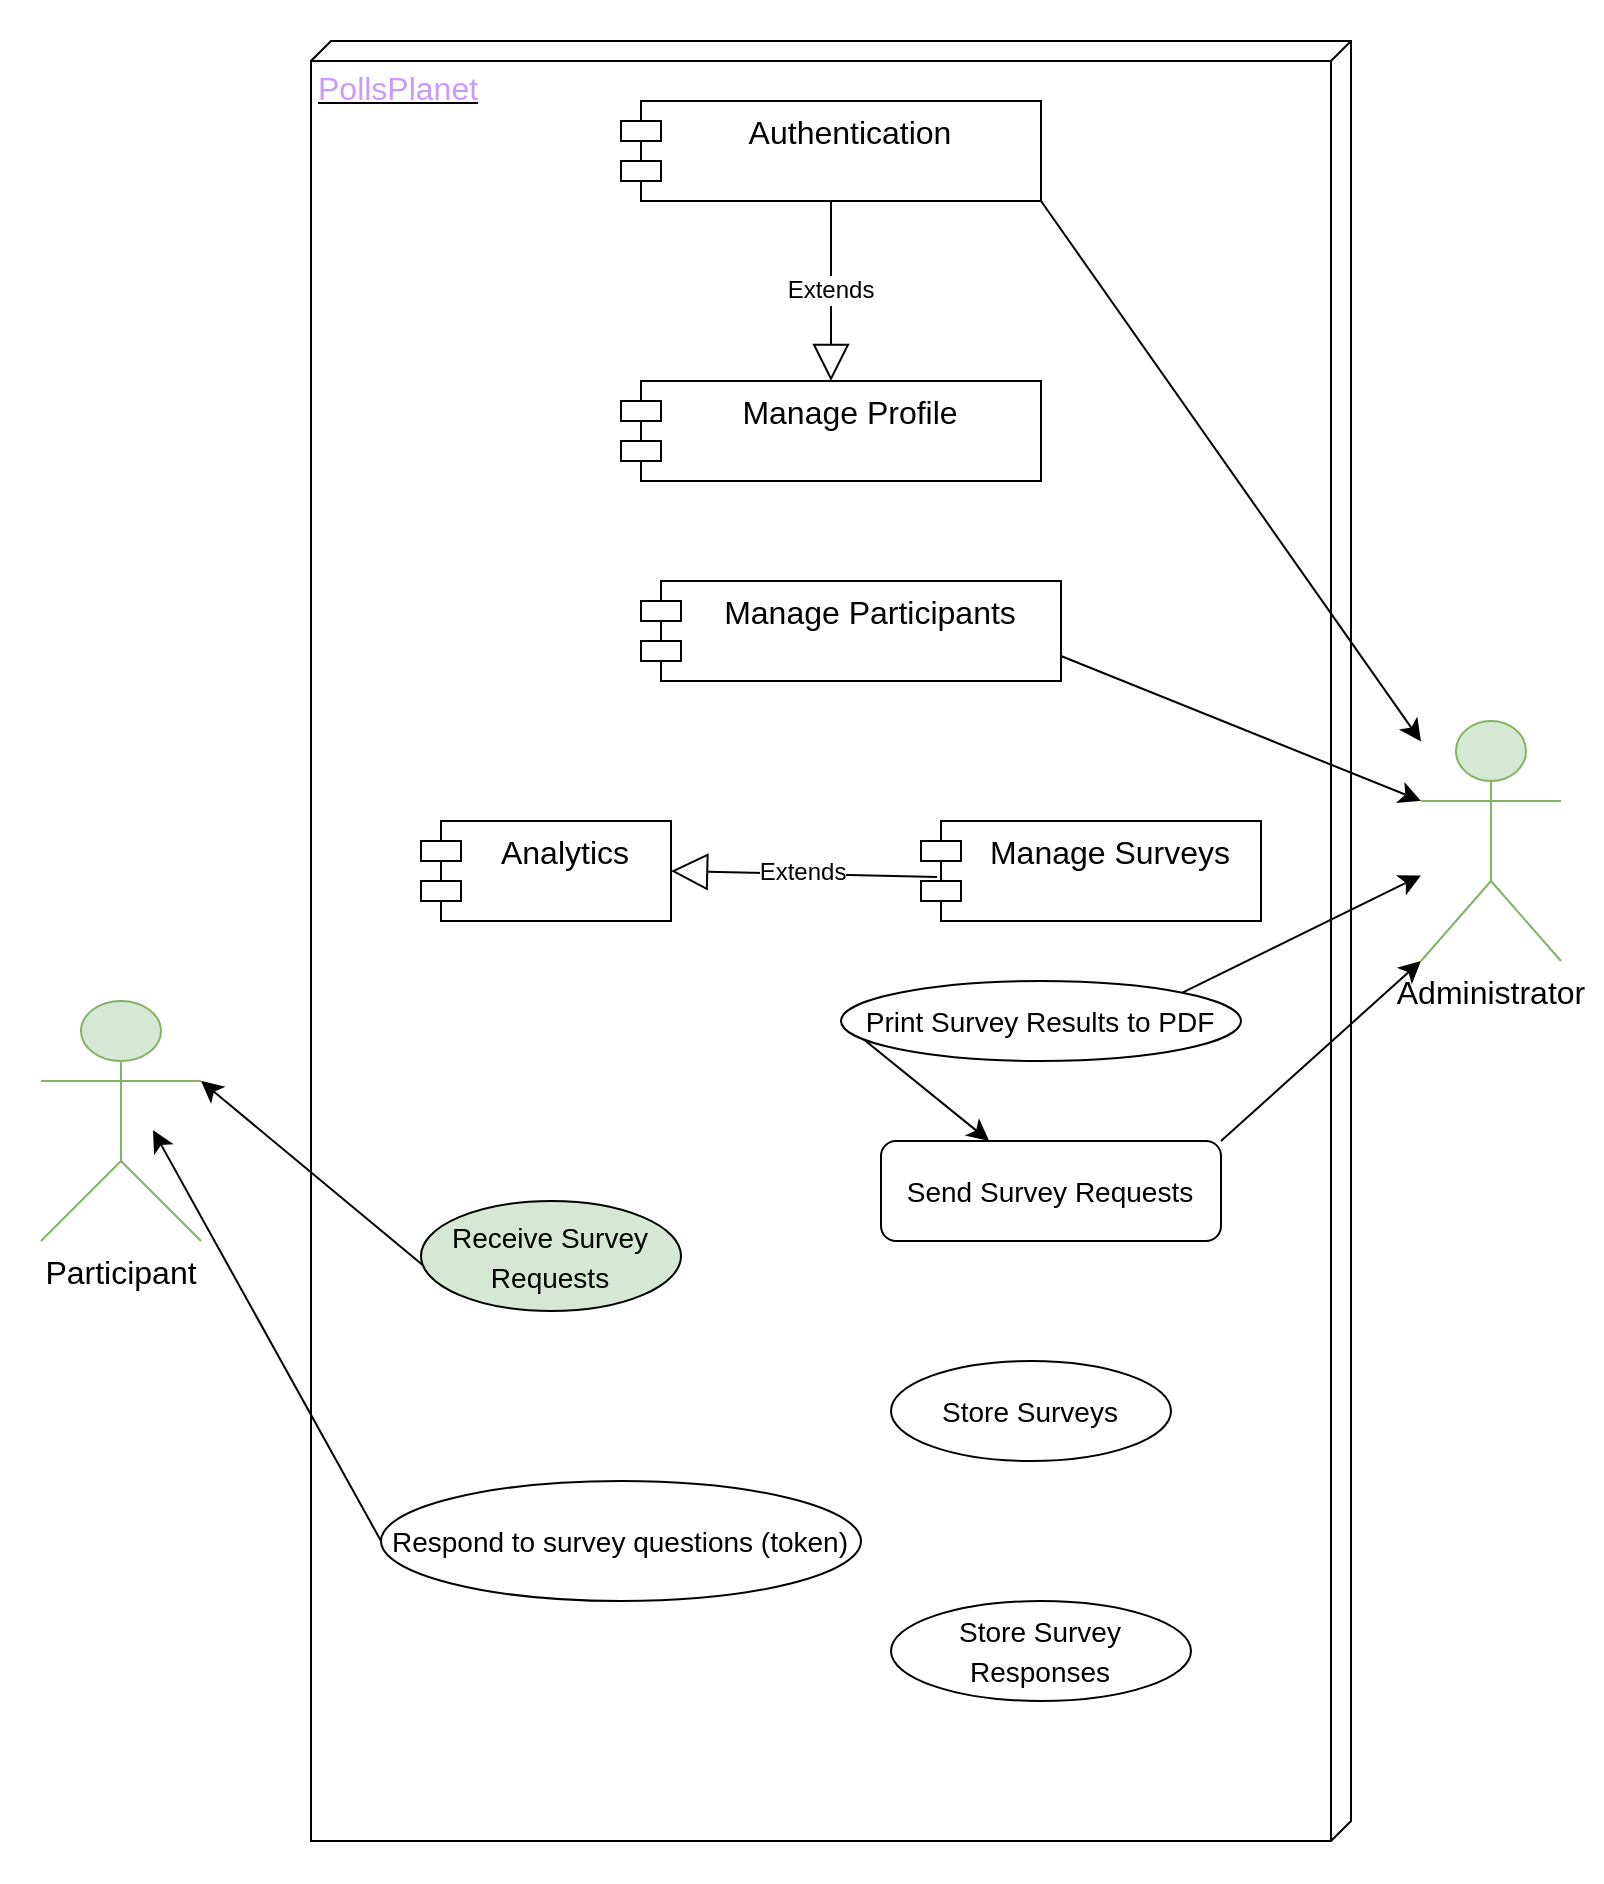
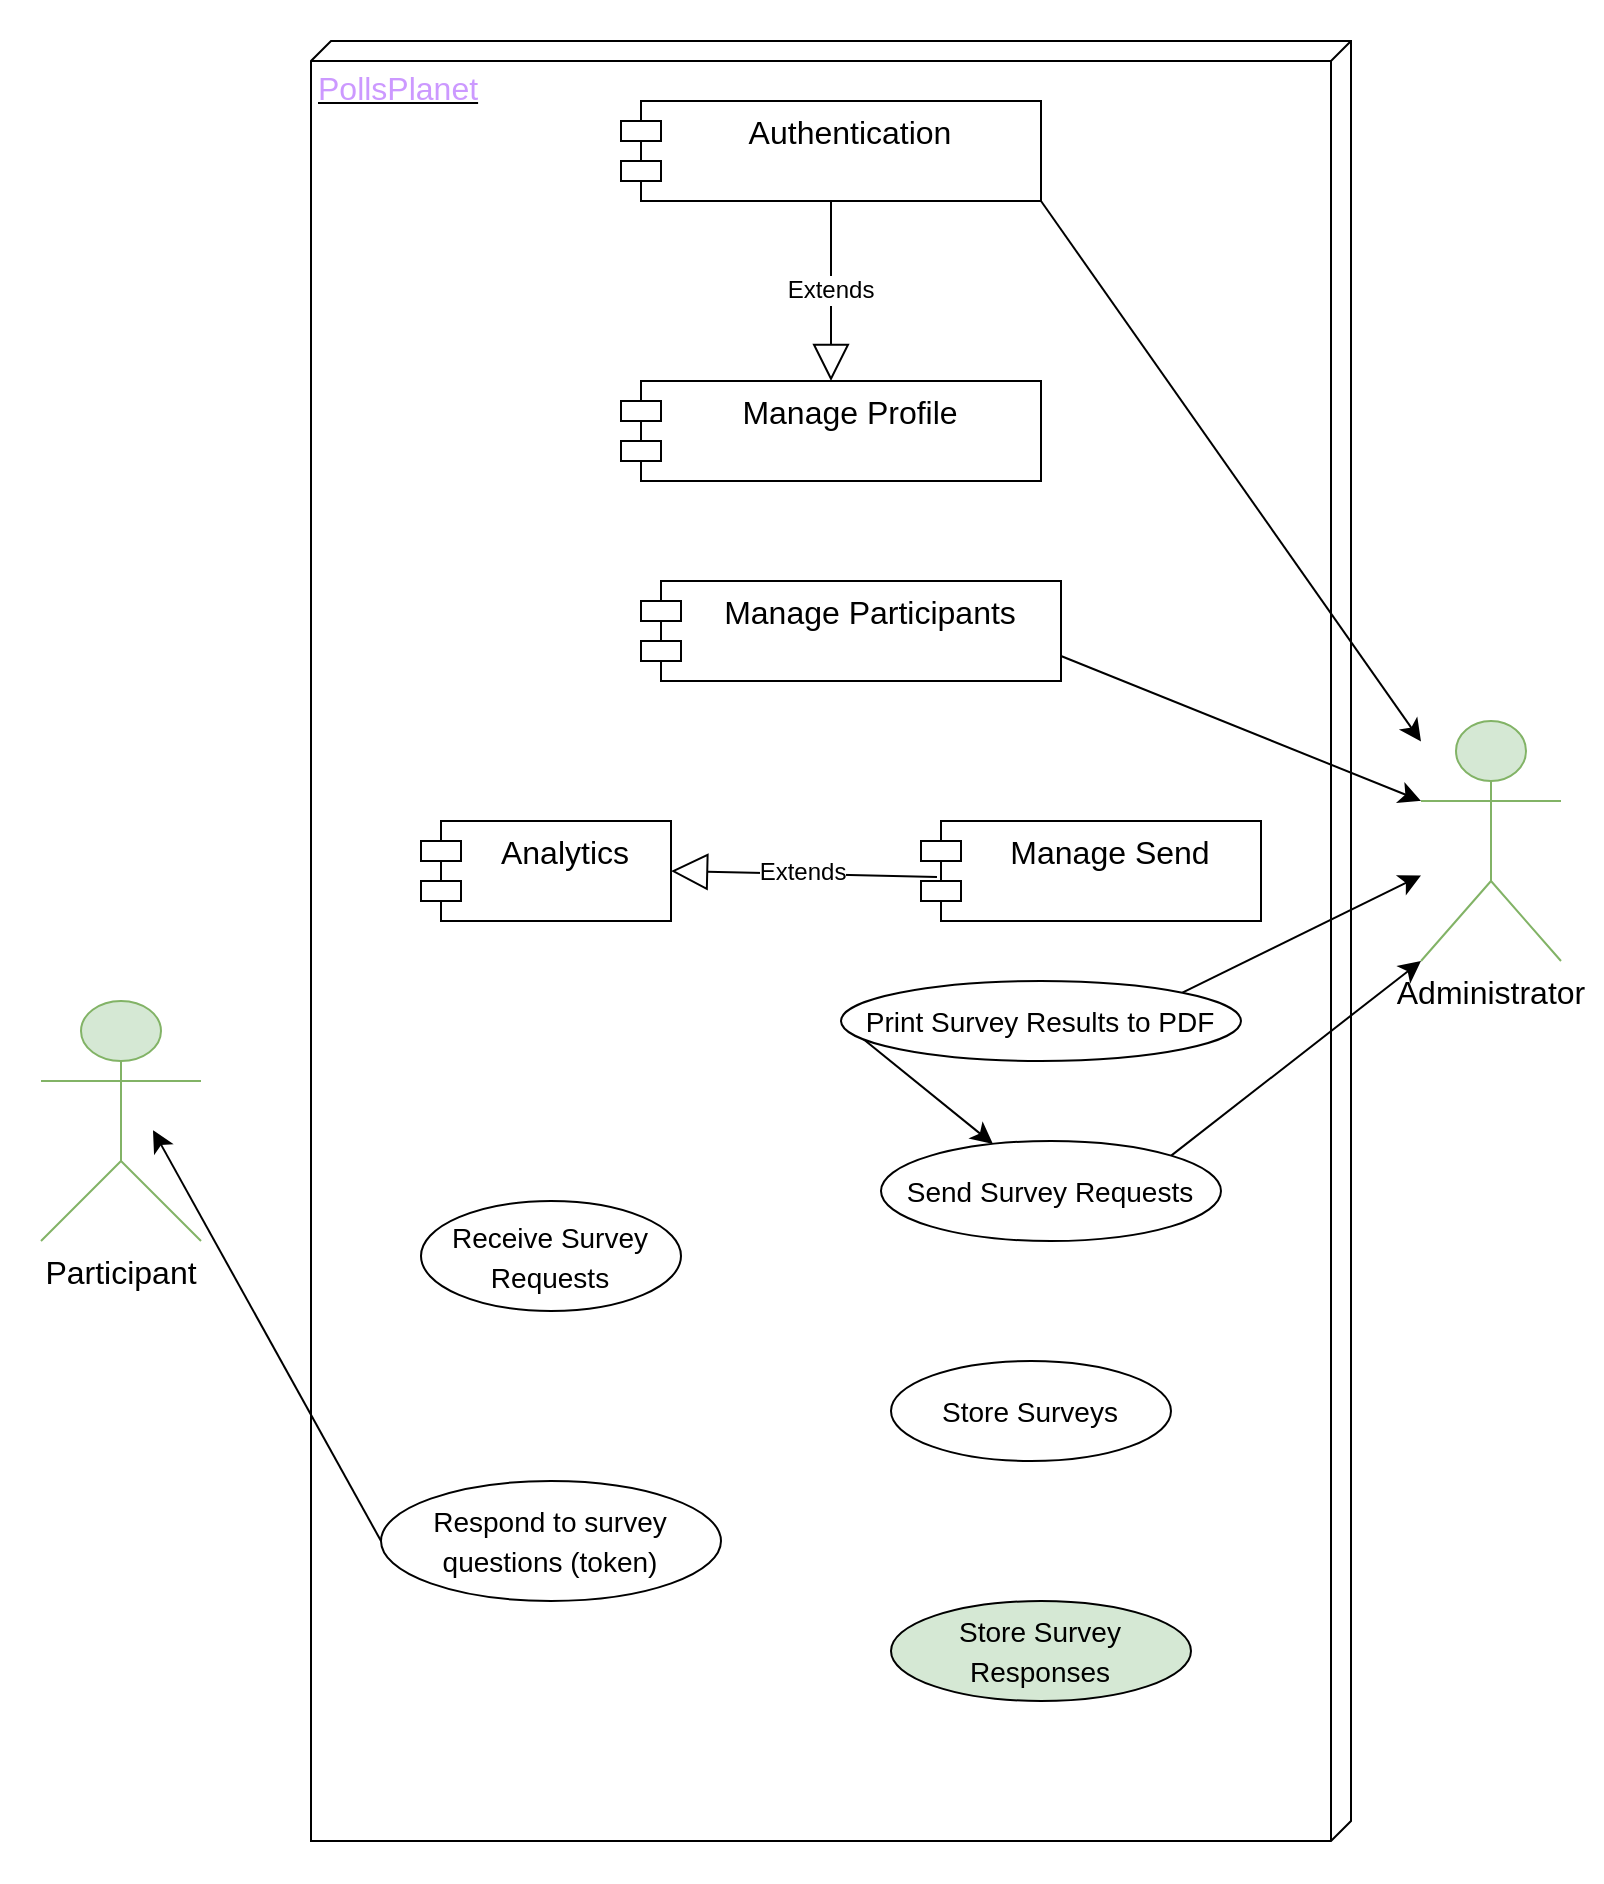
node "Manage Surveys": label "Manage Surveys" -> "Manage Send"
edge "Receive Survey Requests" -> "Participant": removed
node "Send Survey Requests": shape rounded rectangle -> ellipse
node "Receive Survey Requests": fillcolor #d5e8d4 -> #ffffff
node "Respond to survey questions (token)": size 480x120 -> 340x120
node "Store Survey Responses": fillcolor #ffffff -> #d5e8d4
